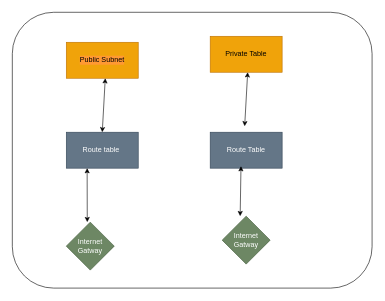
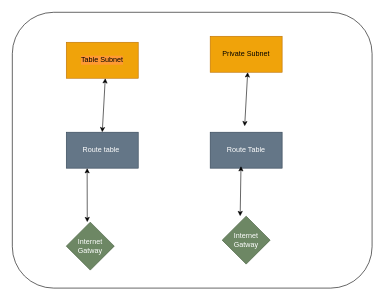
node "Private Table": label "Private Table" -> "Private Subnet"
node "Public Subnet": label "Public Subnet" -> "Table Subnet"
